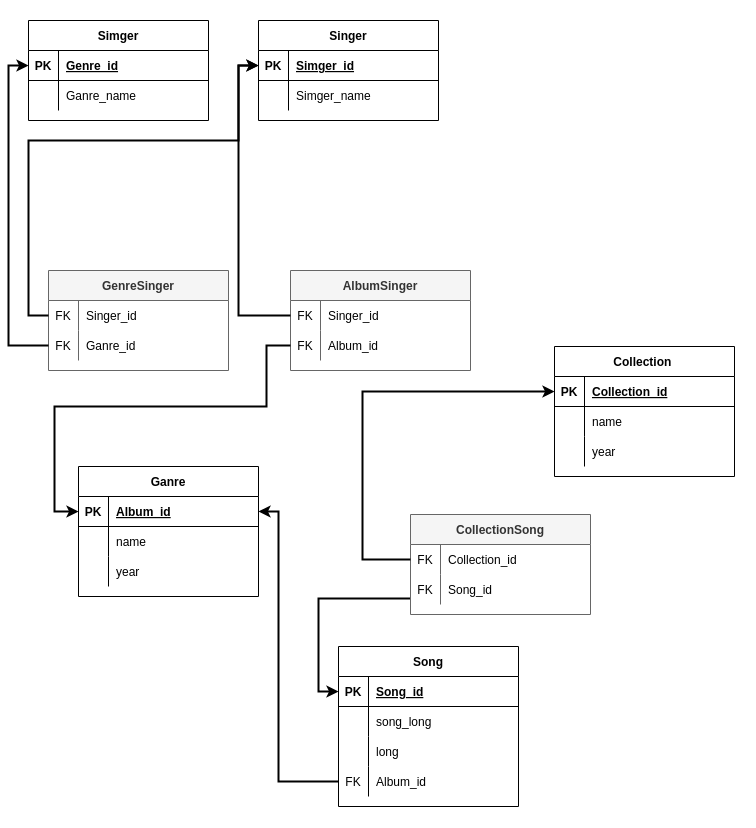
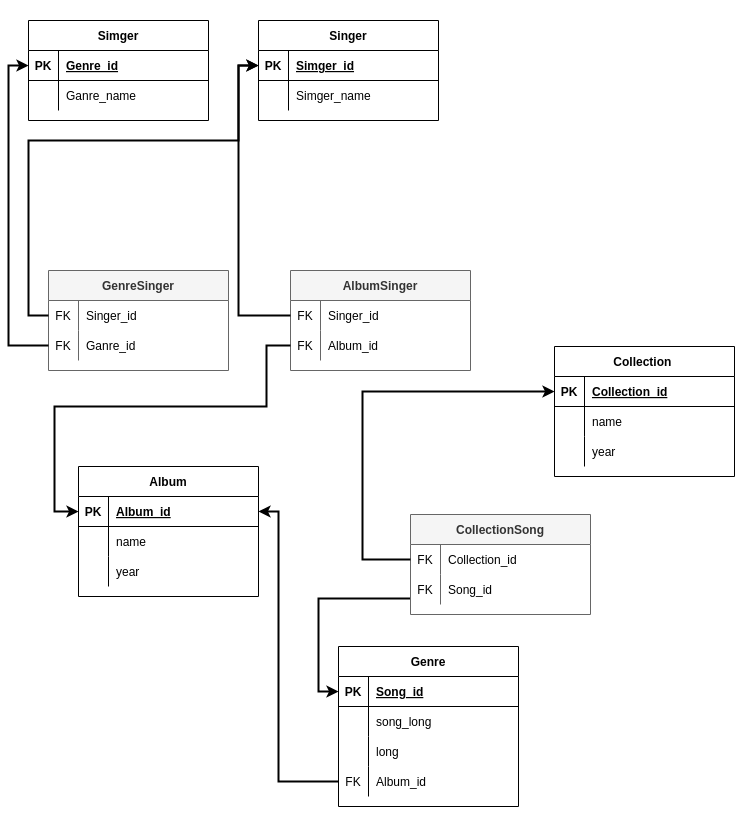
node "Ganre": label "Ganre" -> "Album"
node "Song": label "Song" -> "Genre"
